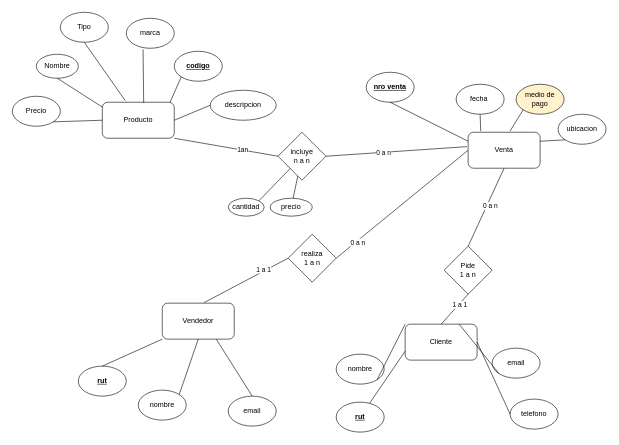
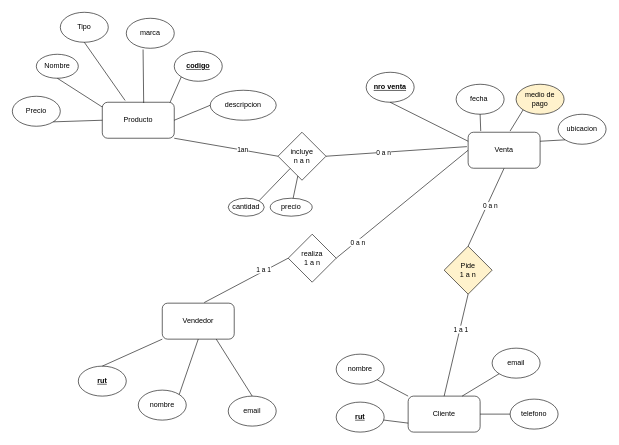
node "Pide 1 a n": fillcolor #ffffff -> #fff2cc
node "Cliente": moved (441, 342) -> (444, 414)
